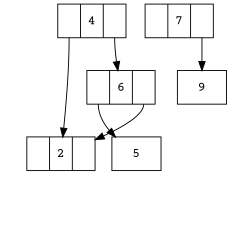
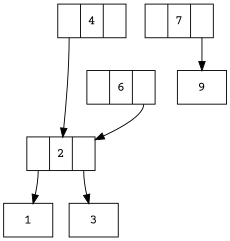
edge "4" -> "6": removed
node "5": removed
node "1": added
node "3": added
